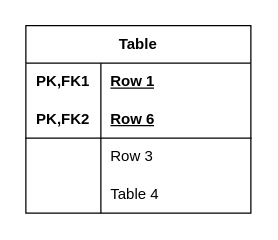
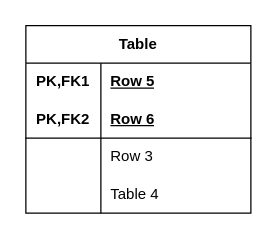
node "Row 1": label "Row 1" -> "Row 5"
